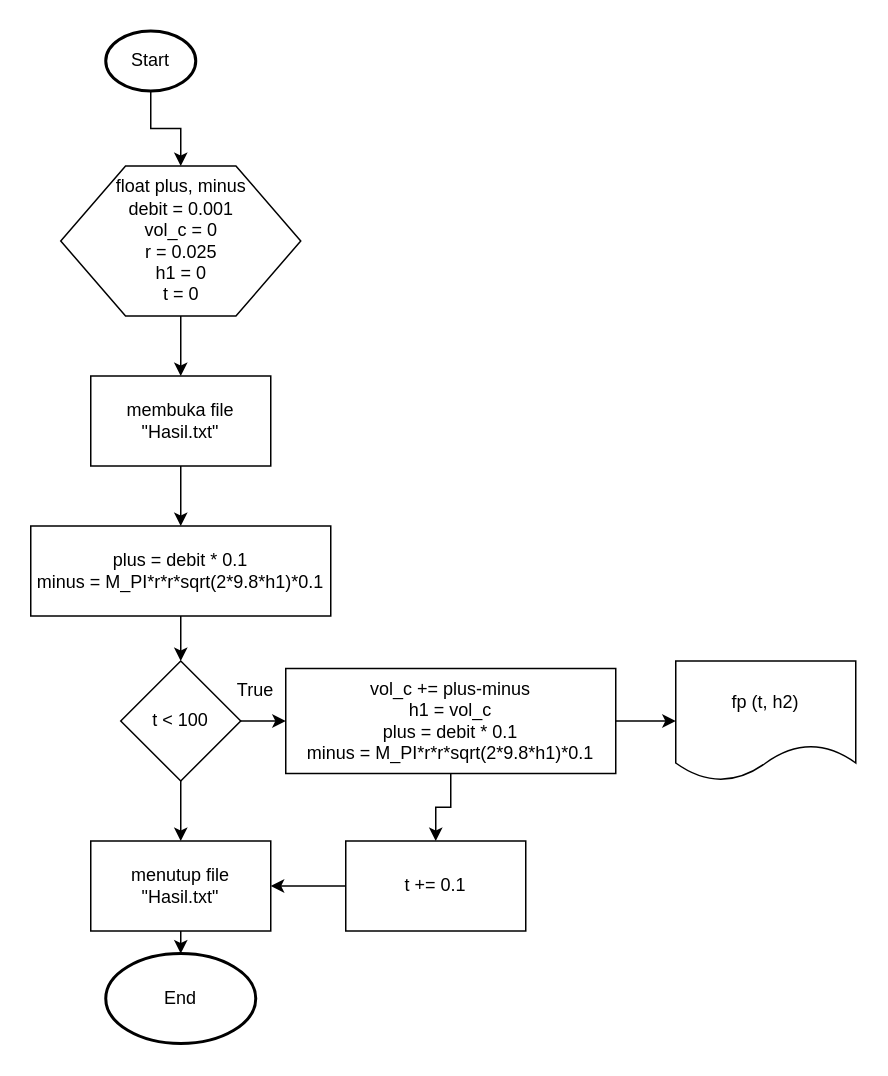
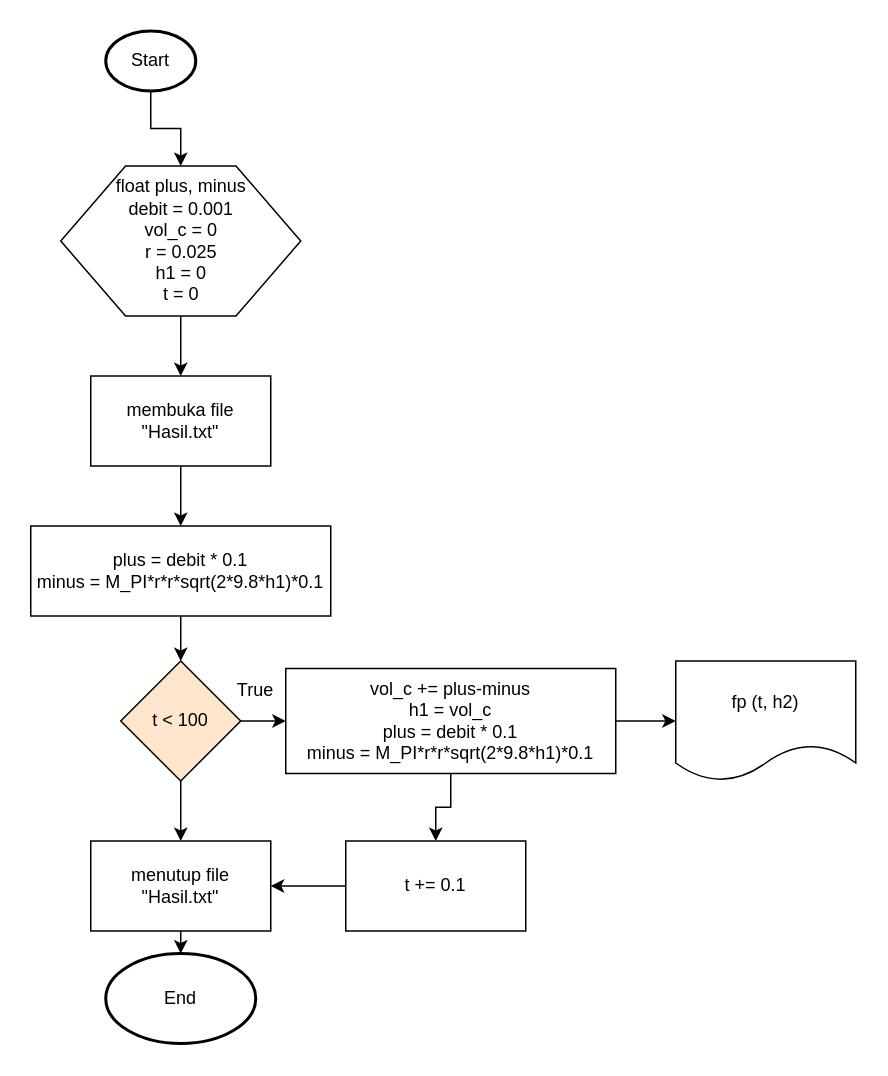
node "t < 100": fillcolor #ffffff -> #ffe6cc
